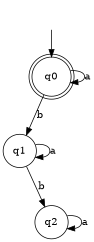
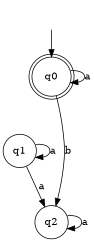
edge "q0" -> "q1": now "q0" -> "q2"
edge "q1" -> "q2": label "b" -> "a"
